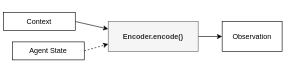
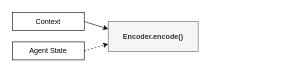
node "Context": moved (39, 21) -> (48, 21)
edge "Encoder.encode()" -> "Observation": removed
node "Observation": removed
